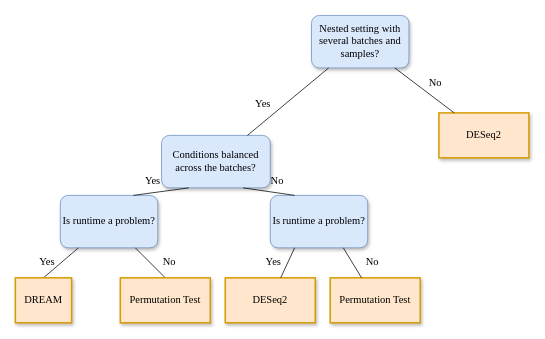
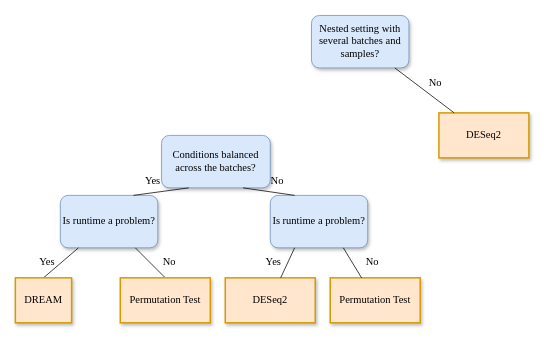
edge "Nested setting with several batches and samples?" -- "Conditions balanced across the batches?": removed, label "Yes"
